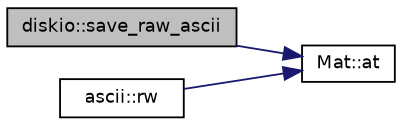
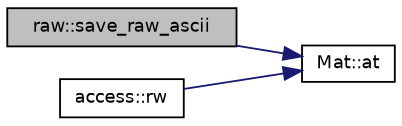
node "diskio::save_raw_ascii": label "diskio::save_raw_ascii" -> "raw::save_raw_ascii"
node "ascii::rw": label "ascii::rw" -> "access::rw"
